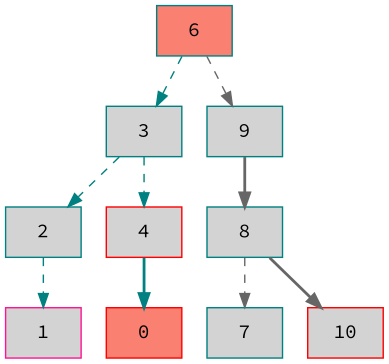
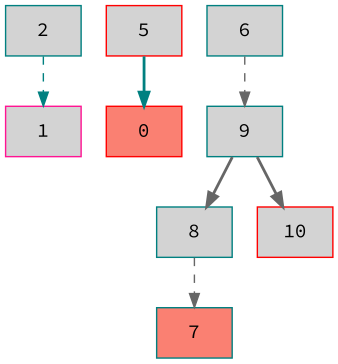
node "6": fillcolor salmon -> lightgrey
node "3": removed
node "4": label "4" -> "5"
edge "8" -> "10": now "9" -> "10"
node "7": fillcolor lightgrey -> salmon
